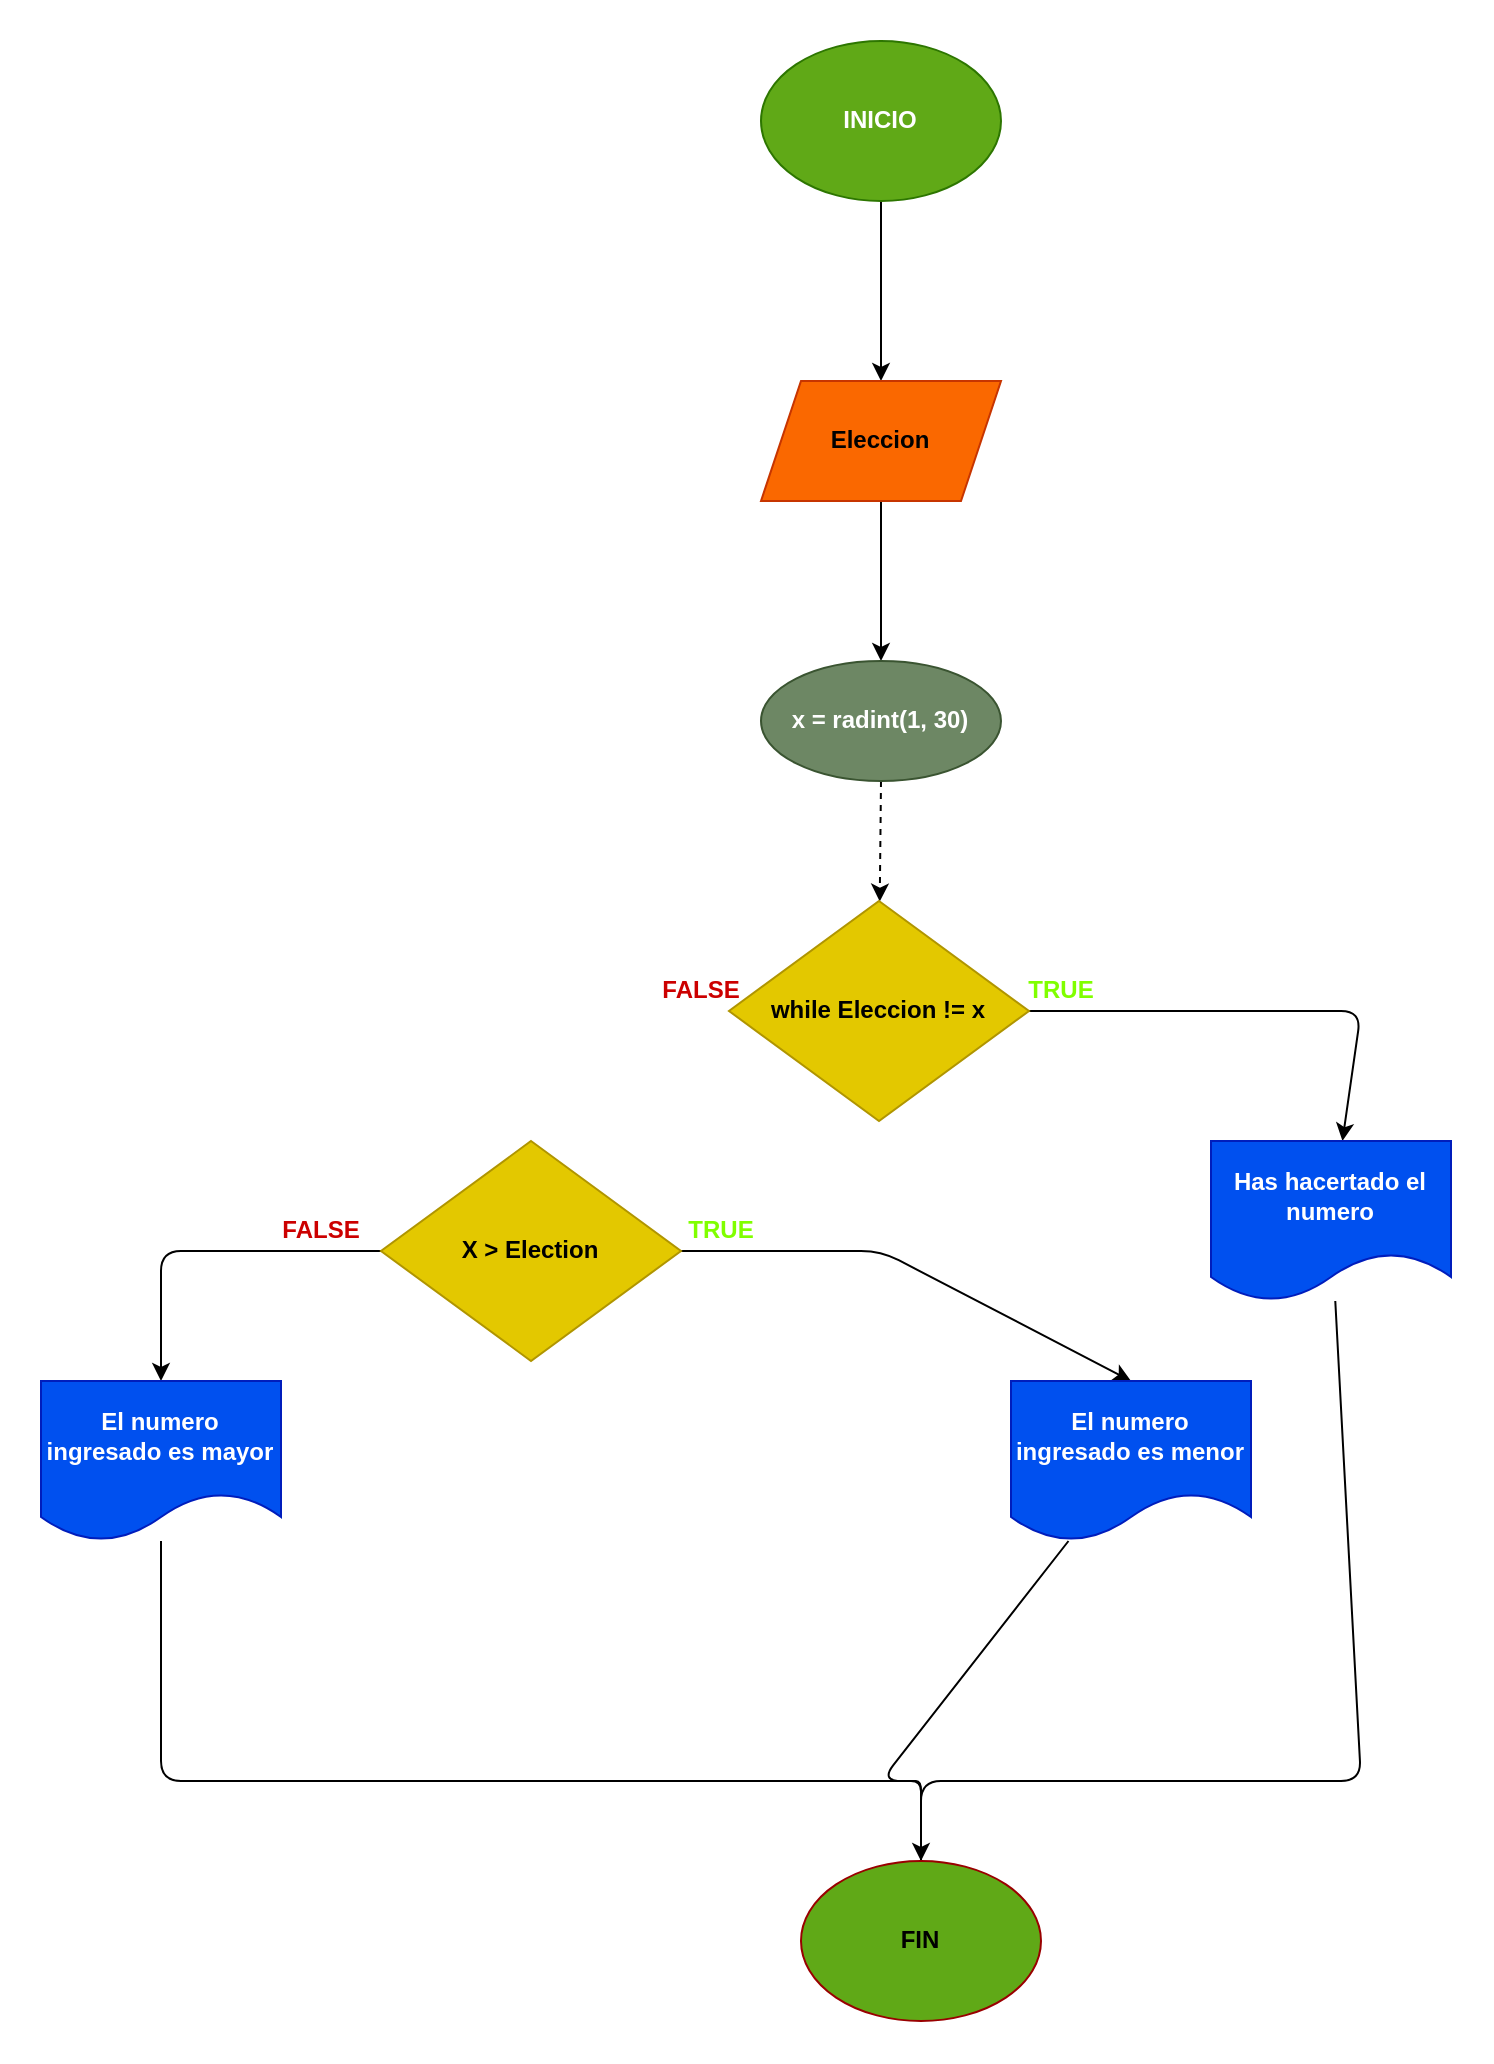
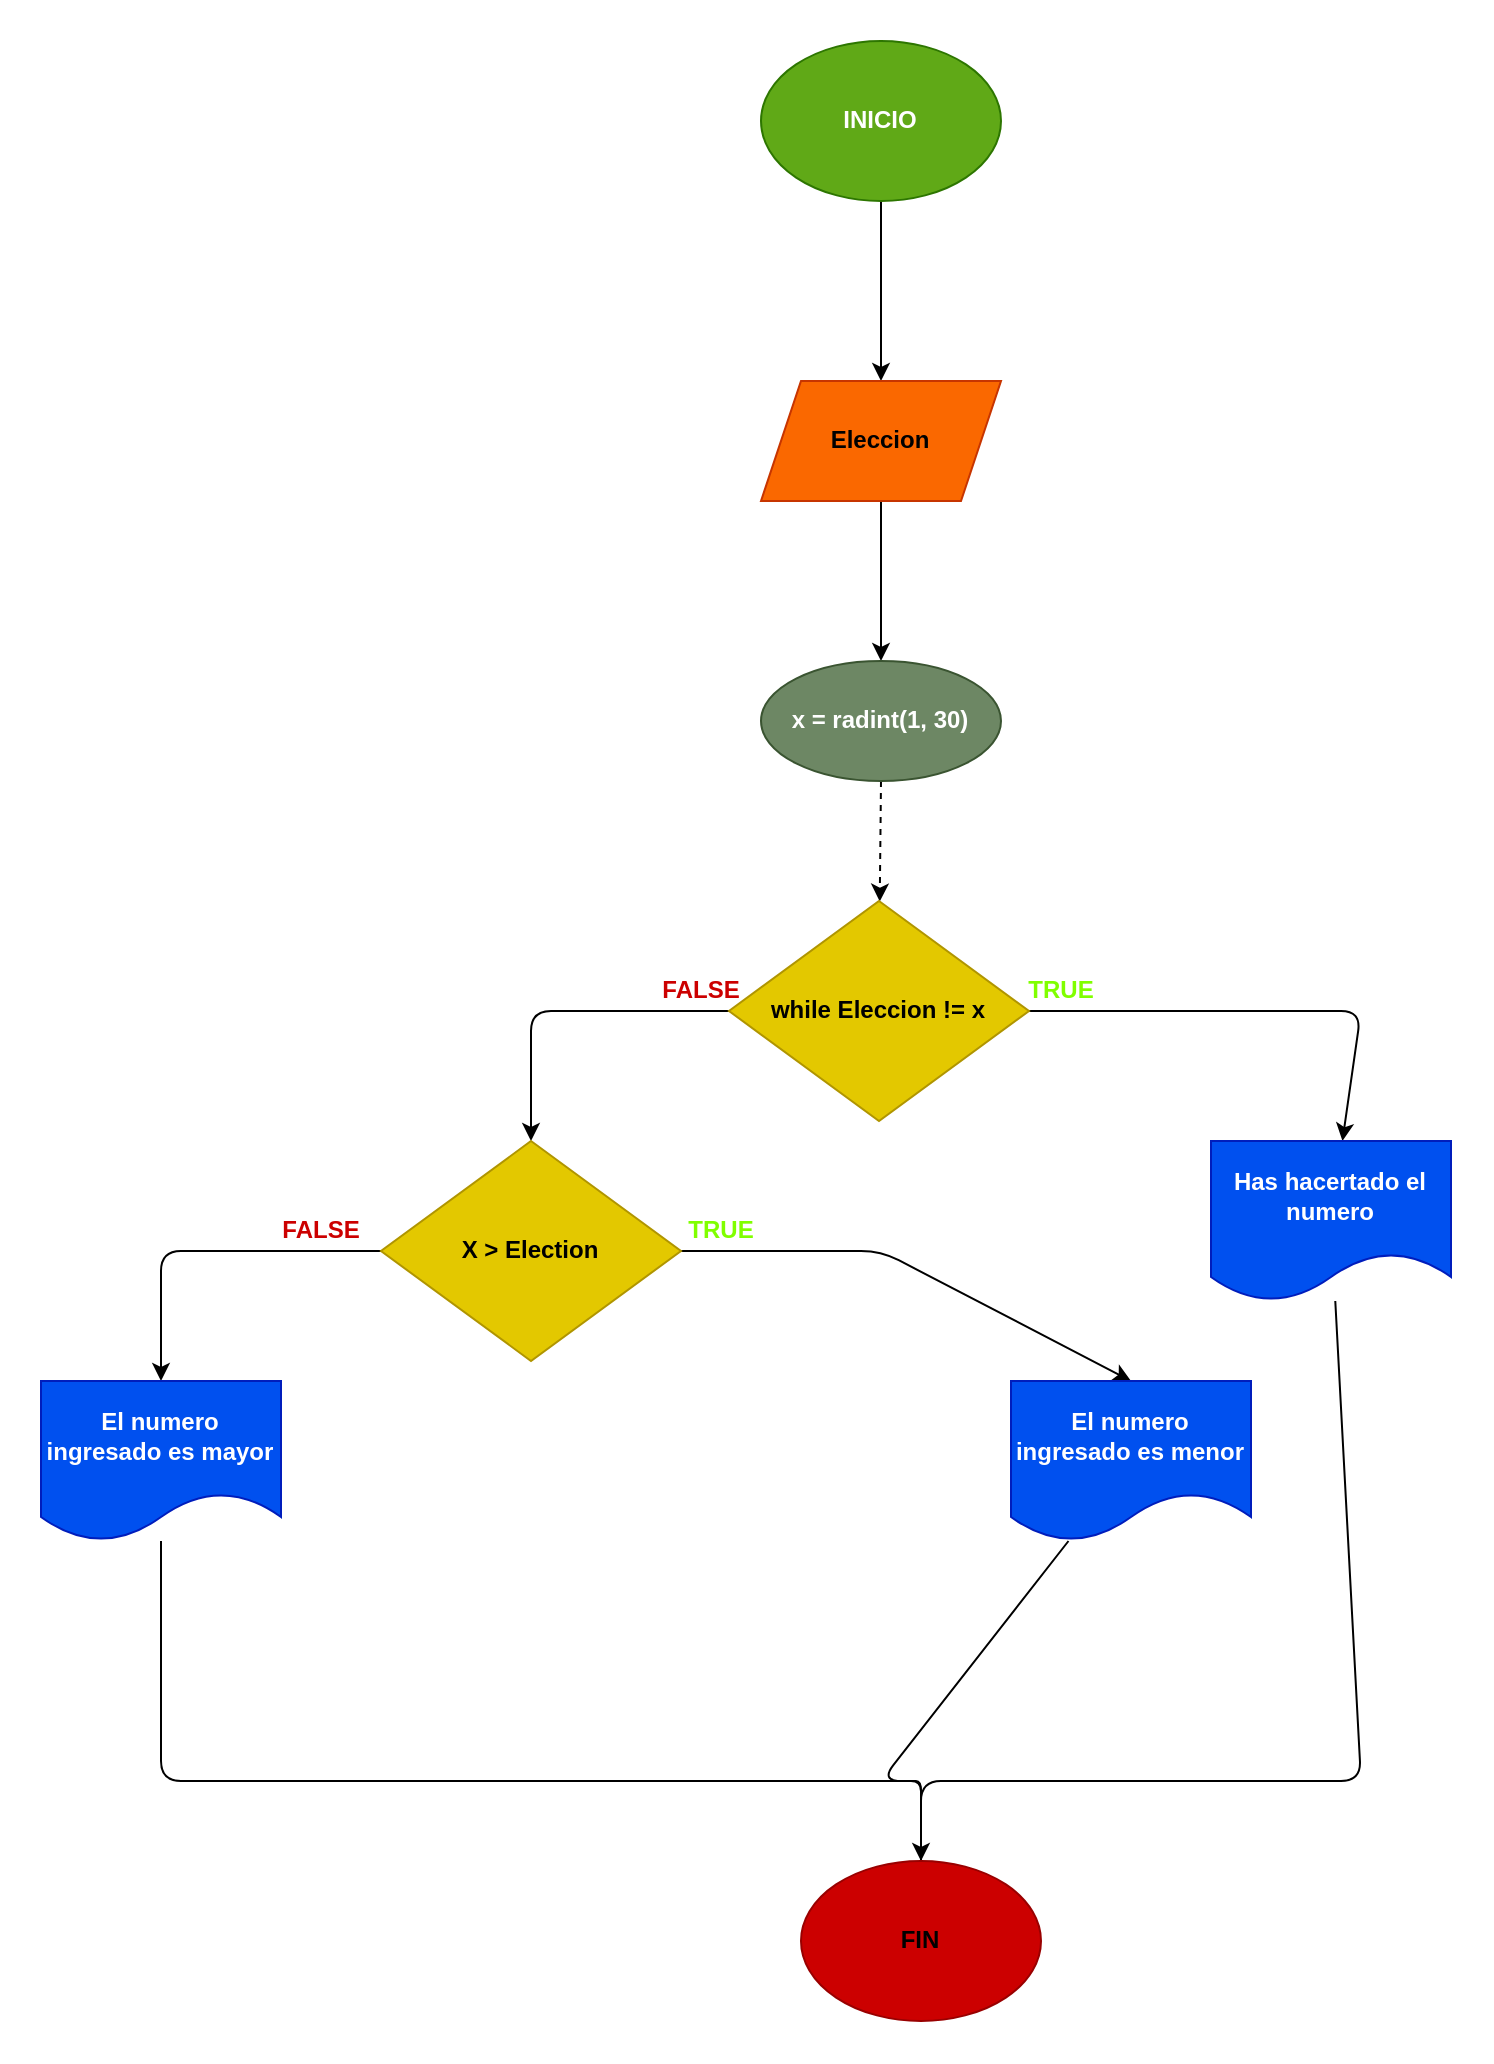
edge "while Eleccion != x" -> "X > Election": added
node "FIN": fillcolor #60a917 -> #cc0000
